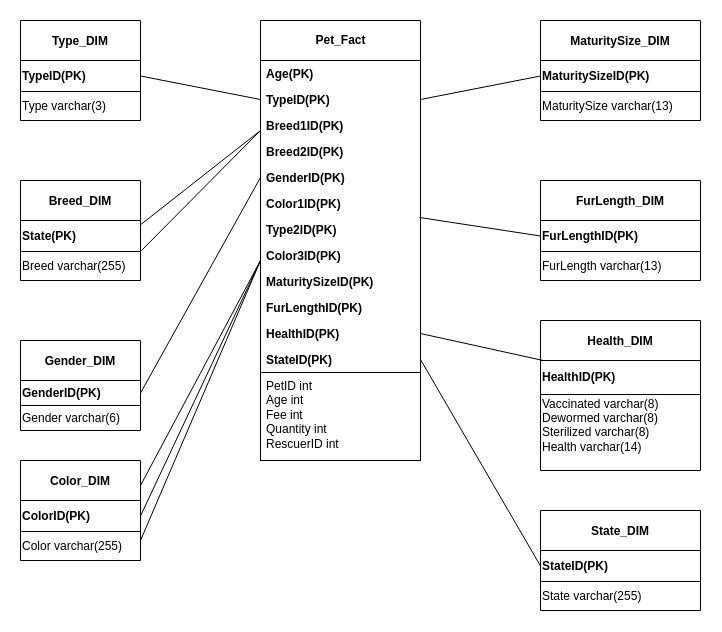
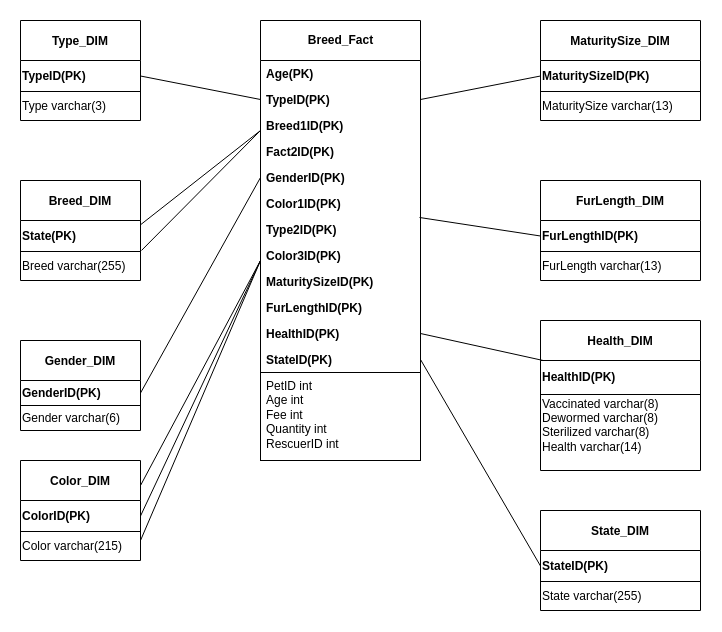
node "Pet_Fact": label "Pet_Fact" -> "Breed_Fact"
node "Breed2ID(PK)": label "Breed2ID(PK)" -> "Fact2ID(PK)"
node "Color varchar(255)": label "Color varchar(255)" -> "Color varchar(215)"
